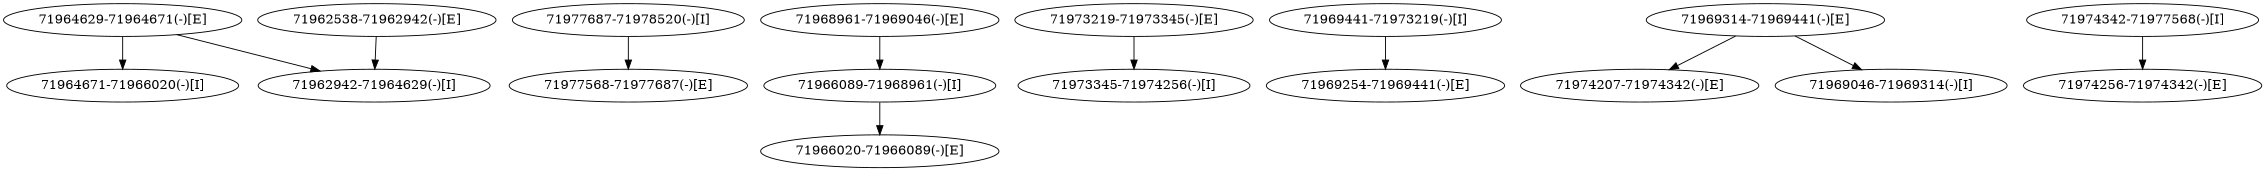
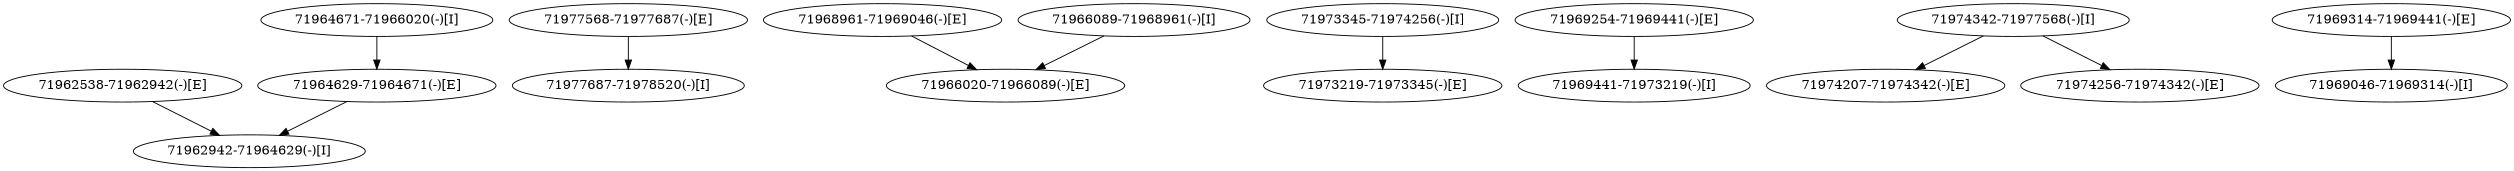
edge "71964629-71964671(-)[E]" -> "71964671-71966020(-)[I]": reversed
edge "71977687-71978520(-)[I]" -> "71977568-71977687(-)[E]": reversed
edge "71968961-71969046(-)[E]" -> "71966089-71968961(-)[I]": now "71968961-71969046(-)[E]" -> "71966020-71966089(-)[E]"
edge "71973219-71973345(-)[E]" -> "71973345-71974256(-)[I]": reversed
edge "71969441-71973219(-)[I]" -> "71969254-71969441(-)[E]": reversed
edge "71969314-71969441(-)[E]" -> "71974207-71974342(-)[E]": now "71974342-71977568(-)[I]" -> "71974207-71974342(-)[E]"
